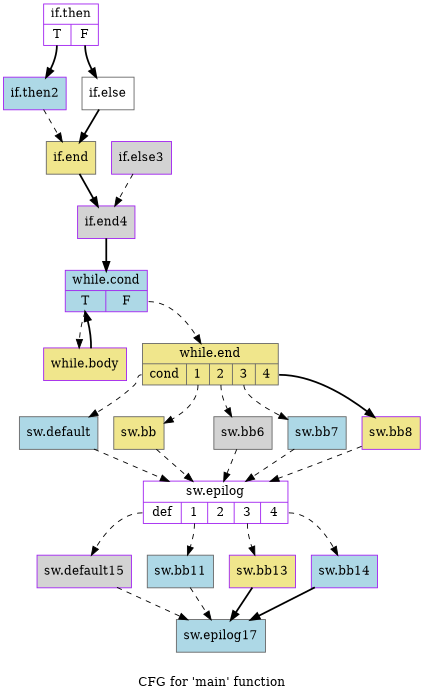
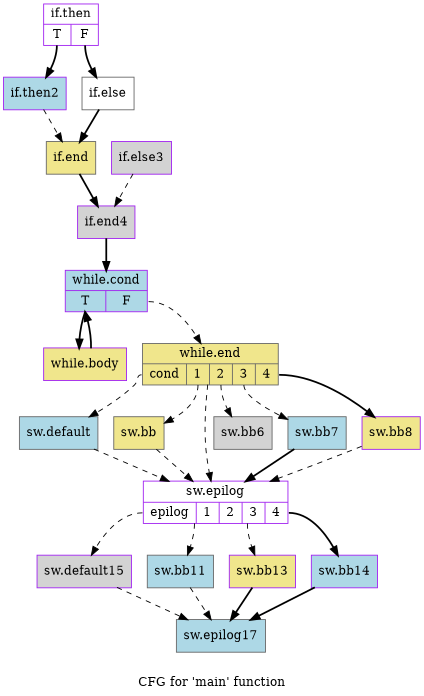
edge "while.cond" -> "while.body": style dashed -> bold
edge "sw.bb6" -> "sw.epilog": now "while.end" -> "sw.epilog"
edge "sw.bb7" -> "sw.epilog": style dashed -> bold
node "sw.epilog": text "def" -> "epilog"
edge "sw.epilog" -> "sw.bb14": style dashed -> bold
